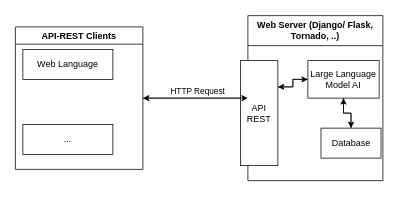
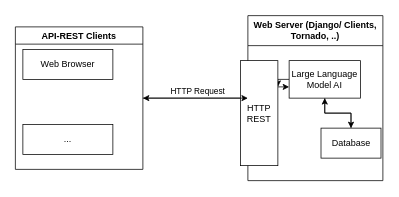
node "Web Server (Django/ Flask, Tornado, ..)": label "Web Server (Django/ Flask, Tornado, ..)" -> "Web Server (Django/ Clients, Tornado, ..)"
node "Web Language": label "Web Language" -> "Web Browser"
node "Large Language Model AI": moved (344, 79) -> (325, 79)
node "API REST": label "API REST" -> "HTTP REST"
